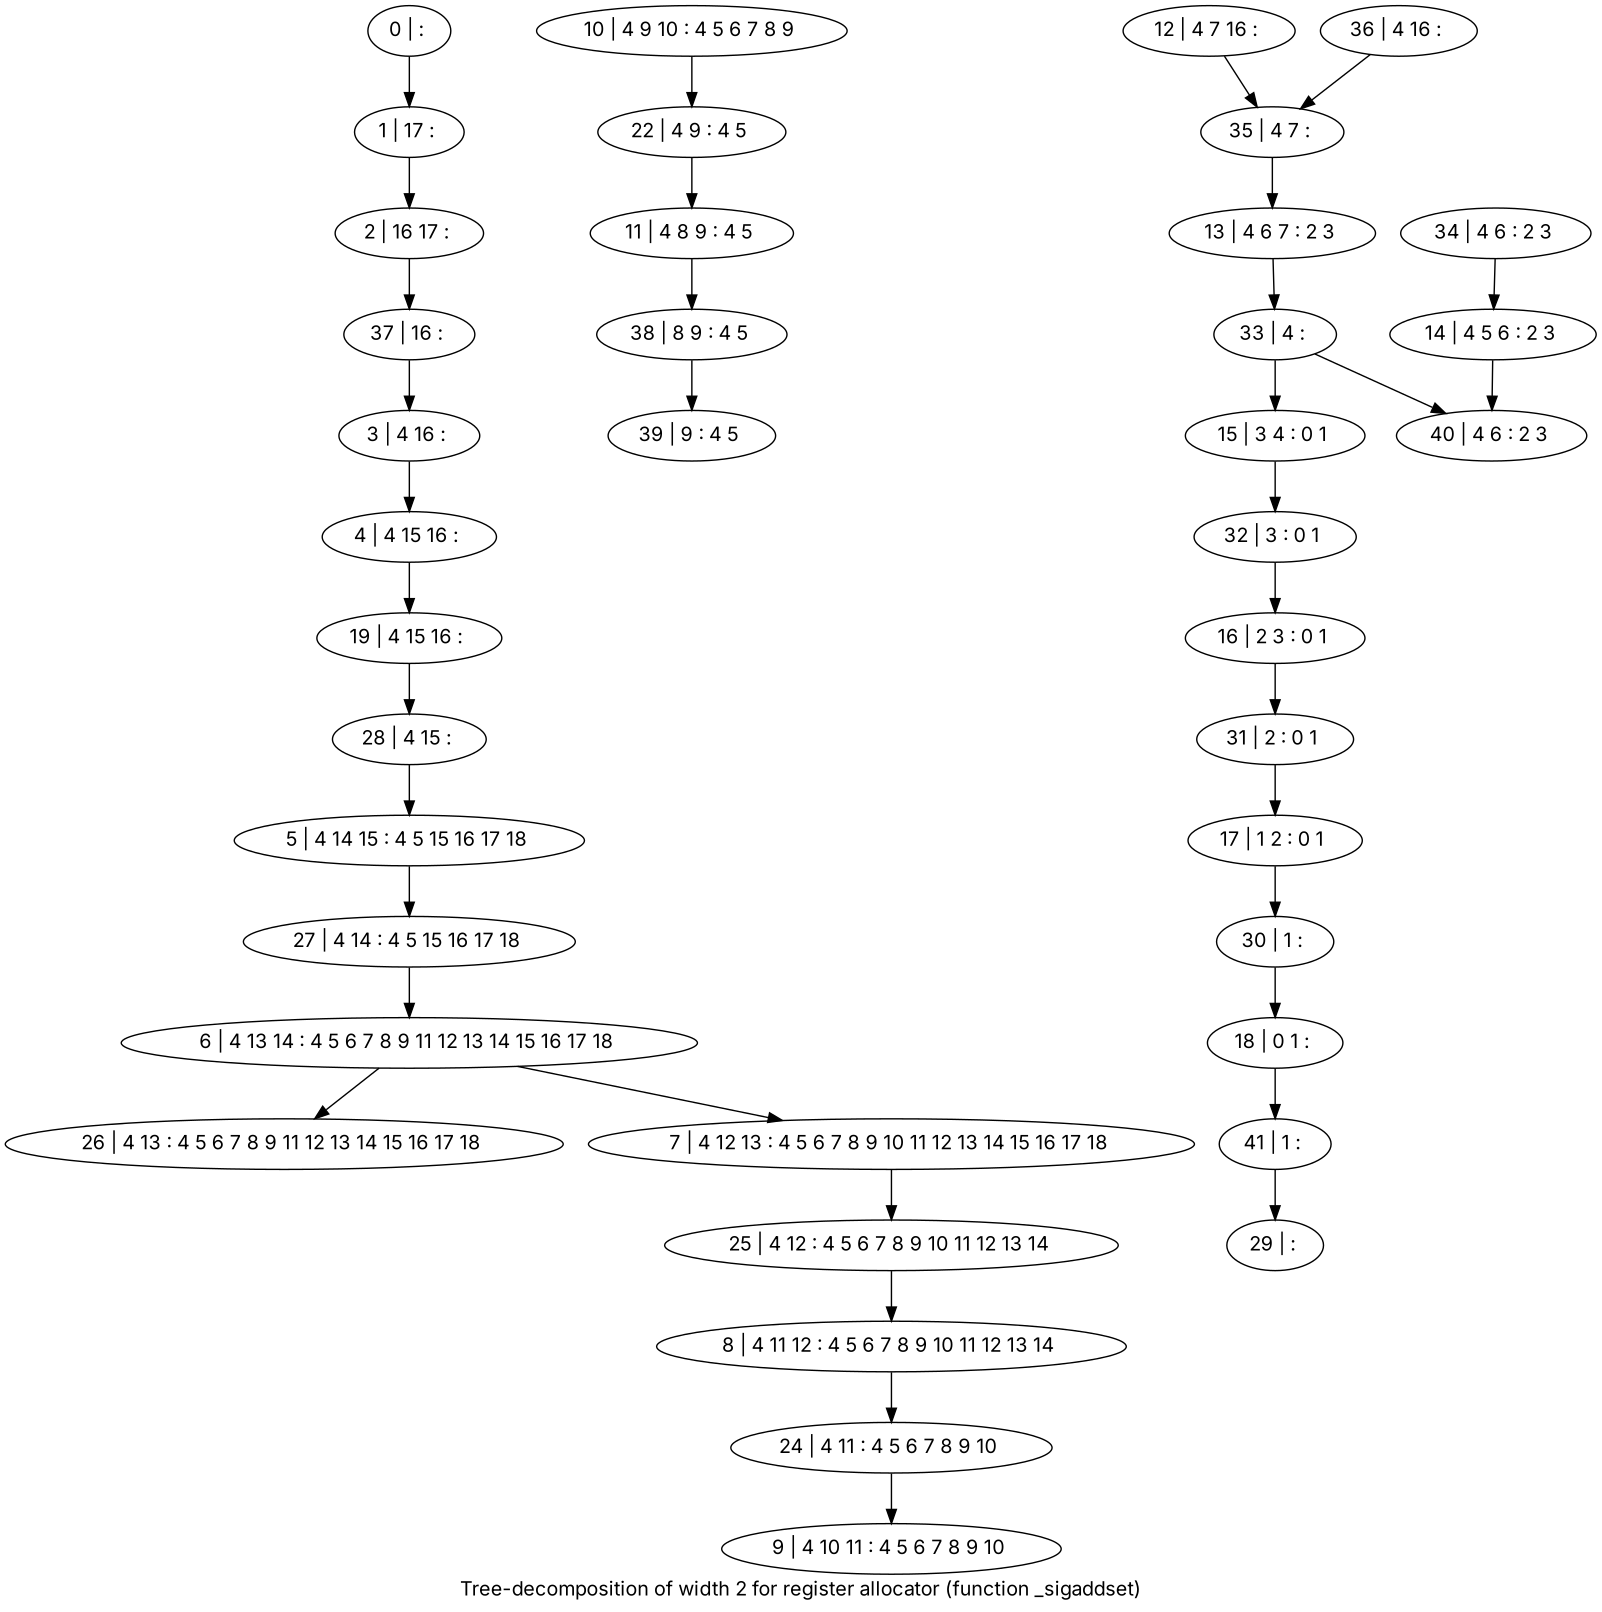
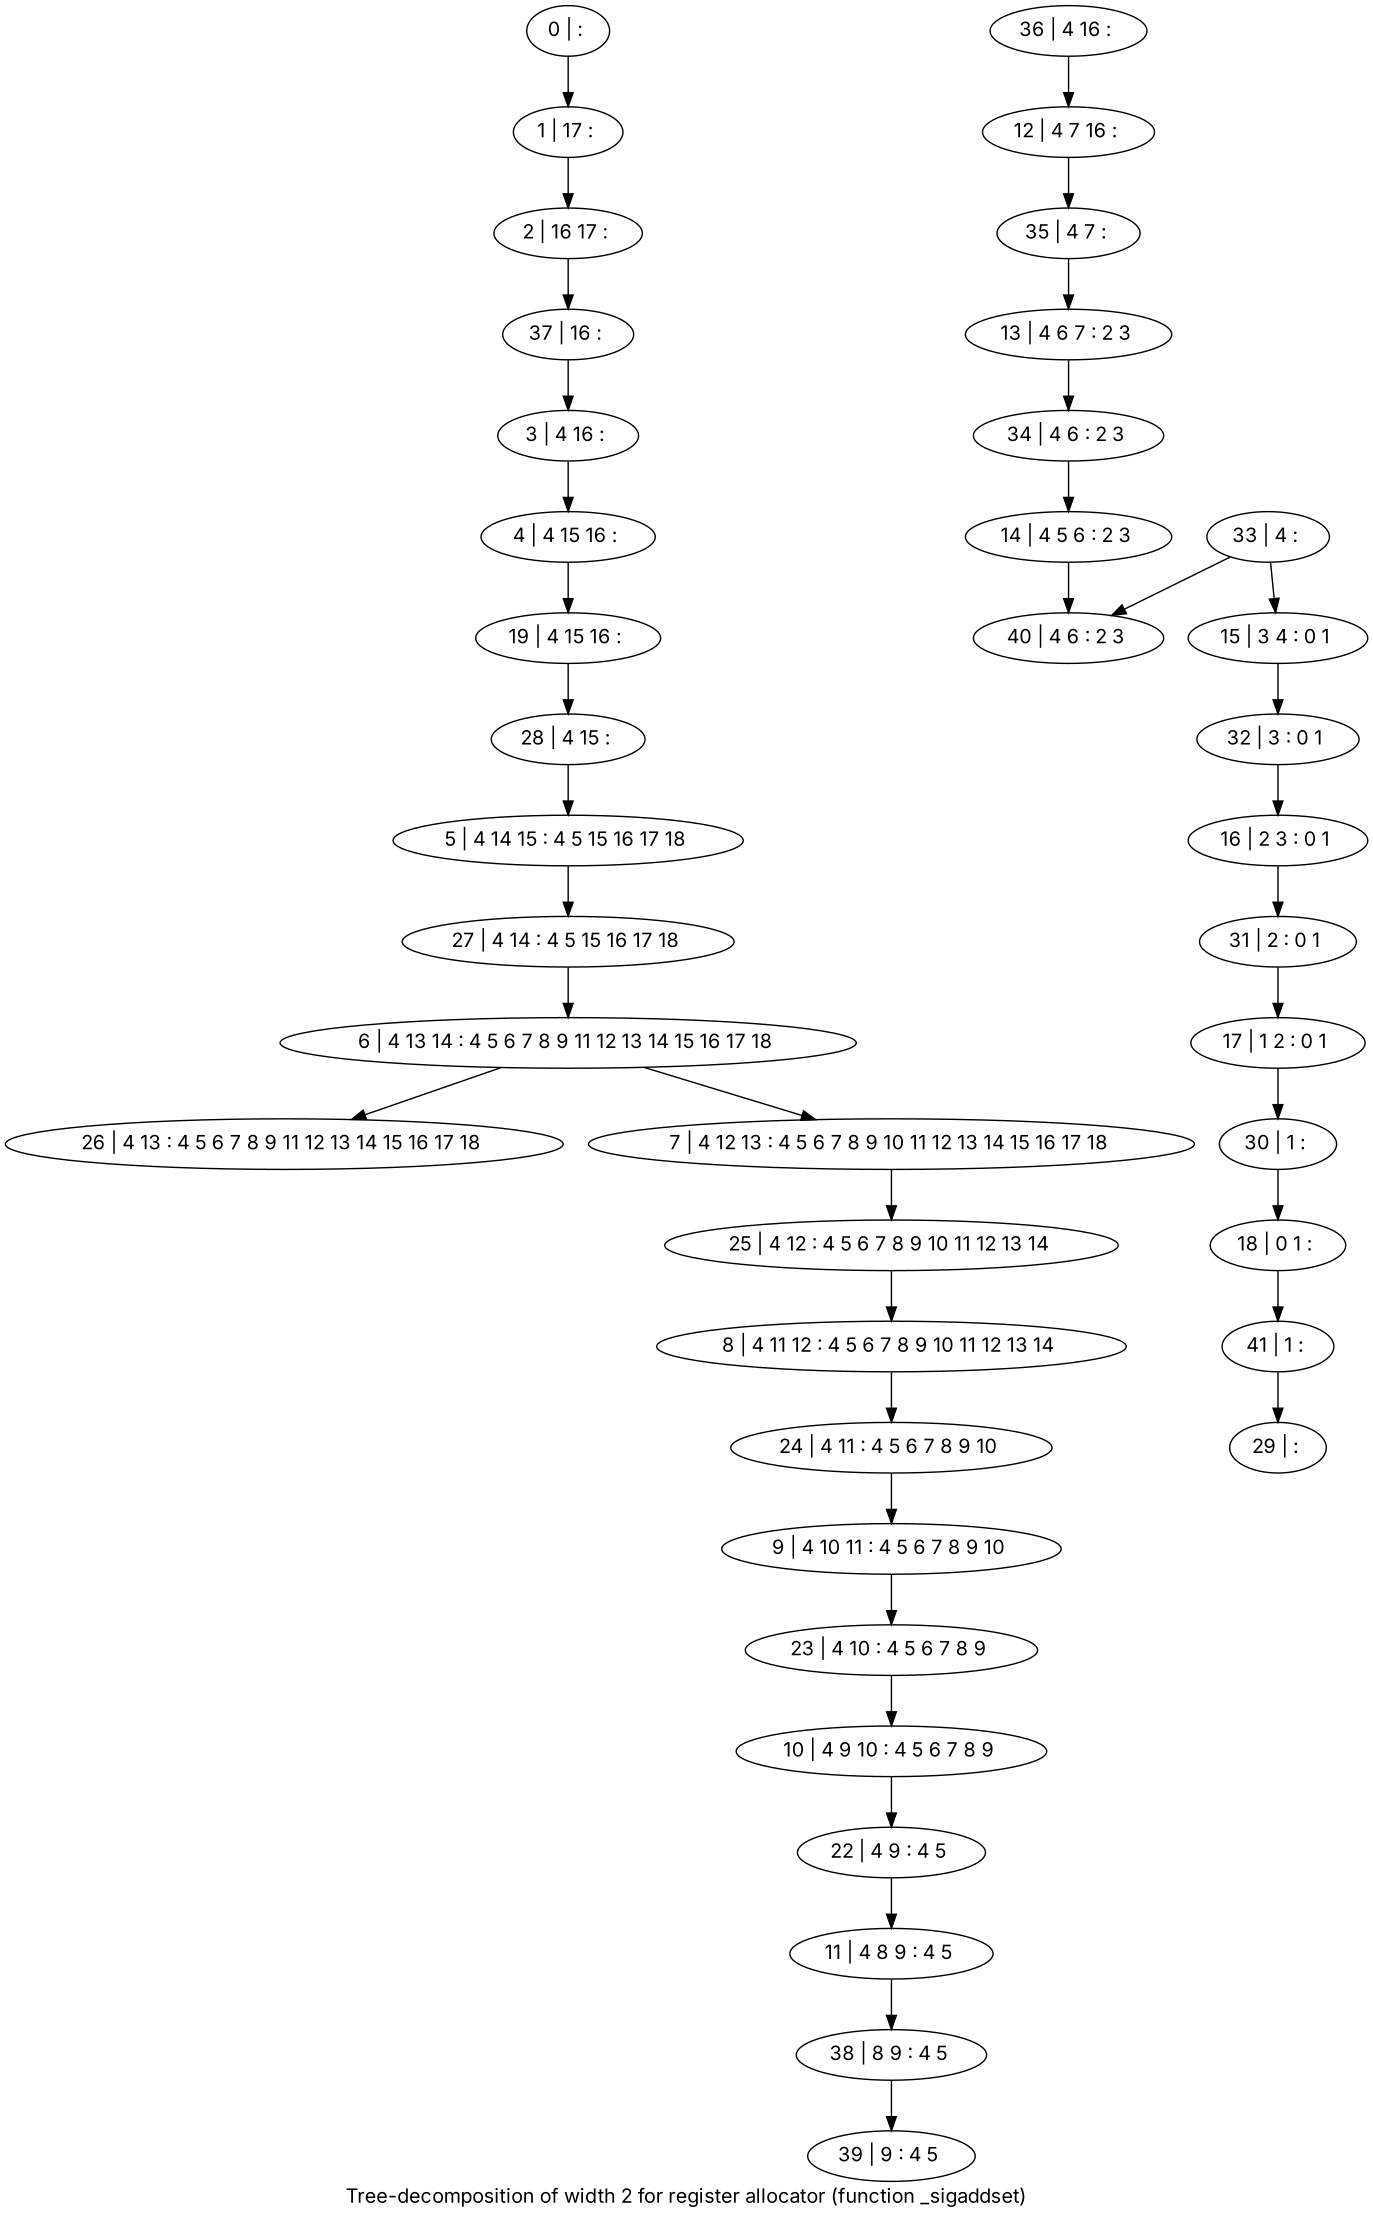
edge "36 | 4 16 :" -> "35 | 4 7 :": now "36 | 4 16 :" -> "12 | 4 7 16 :"
edge "13 | 4 6 7 : 2 3" -> "33 | 4 :": now "13 | 4 6 7 : 2 3" -> "34 | 4 6 : 2 3"
node "23 | 4 10 : 4 5 6 7 8 9": added
